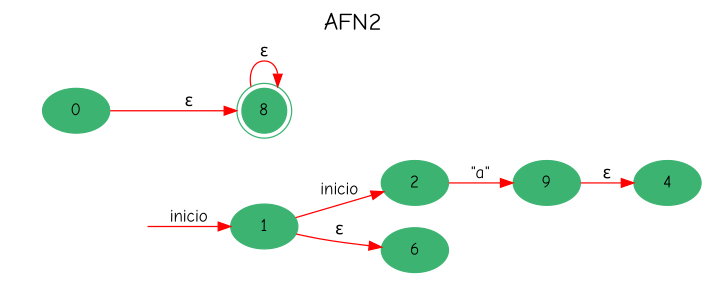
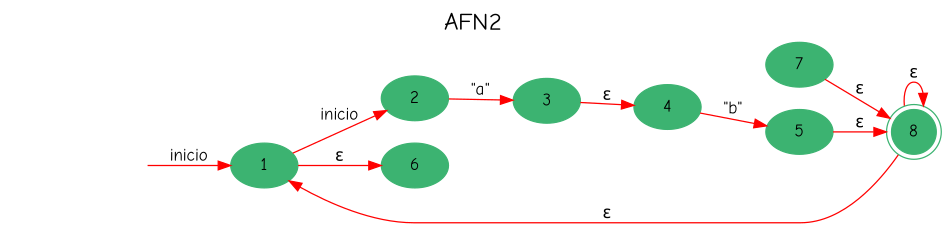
node "0": label "0" -> "7"
node "5": added
node "9": label "9" -> "3"
edge "8" -> "1": added, label "ε"
